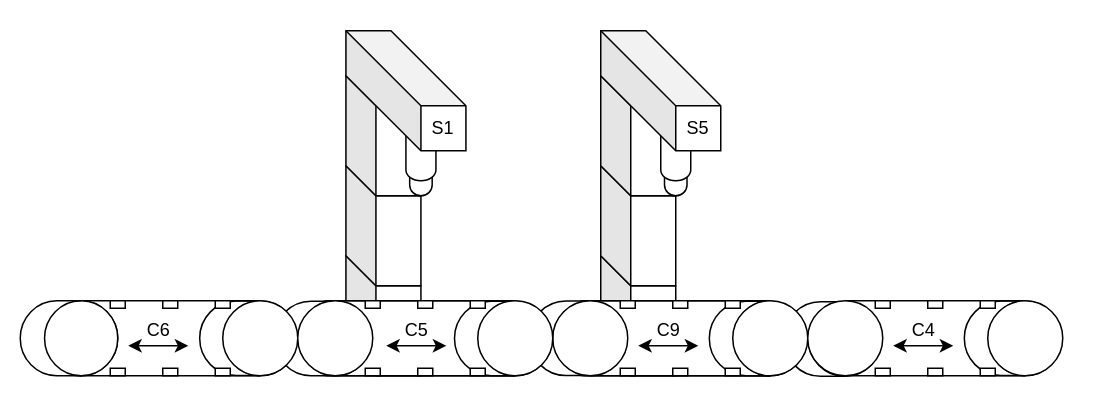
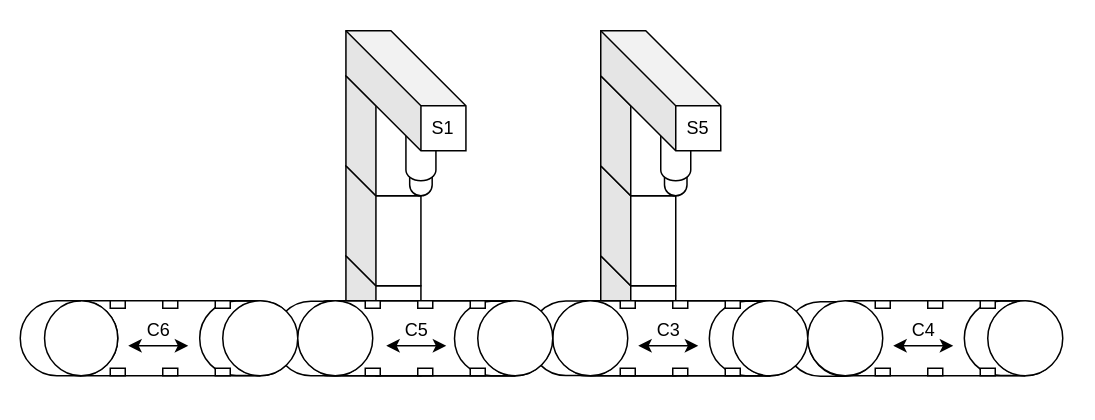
node "C9": label "C9" -> "C3"
